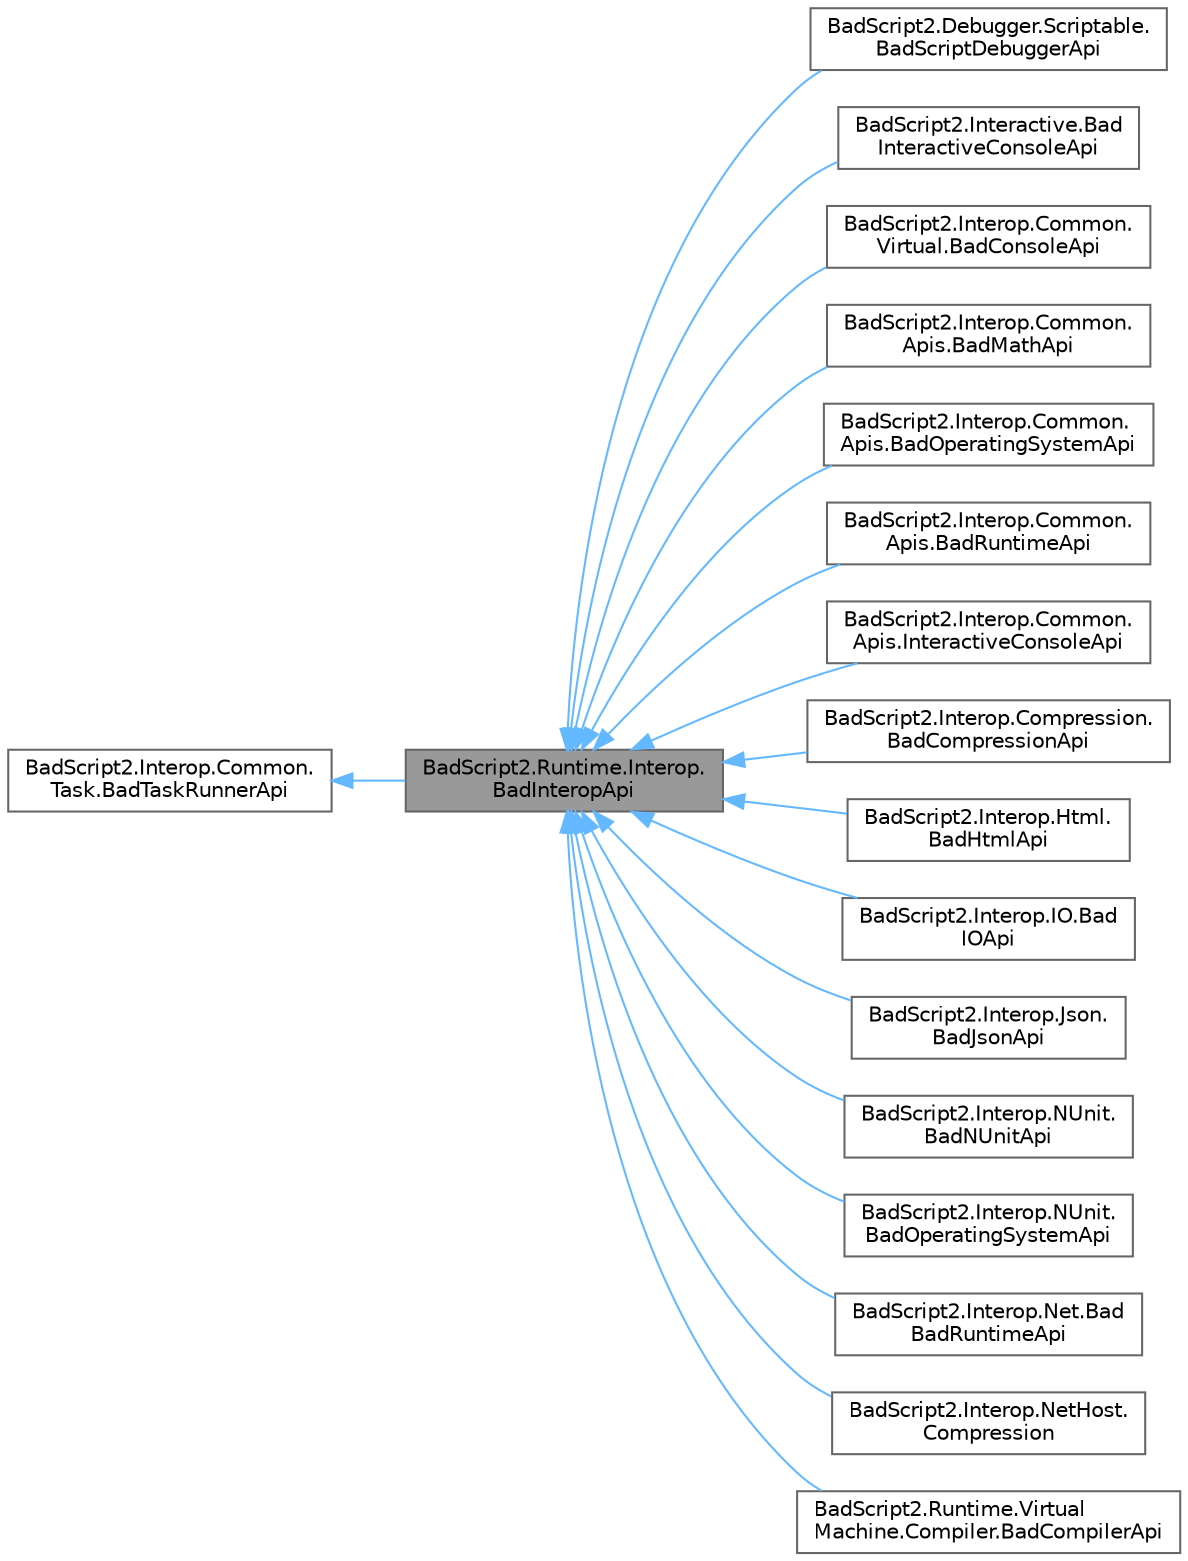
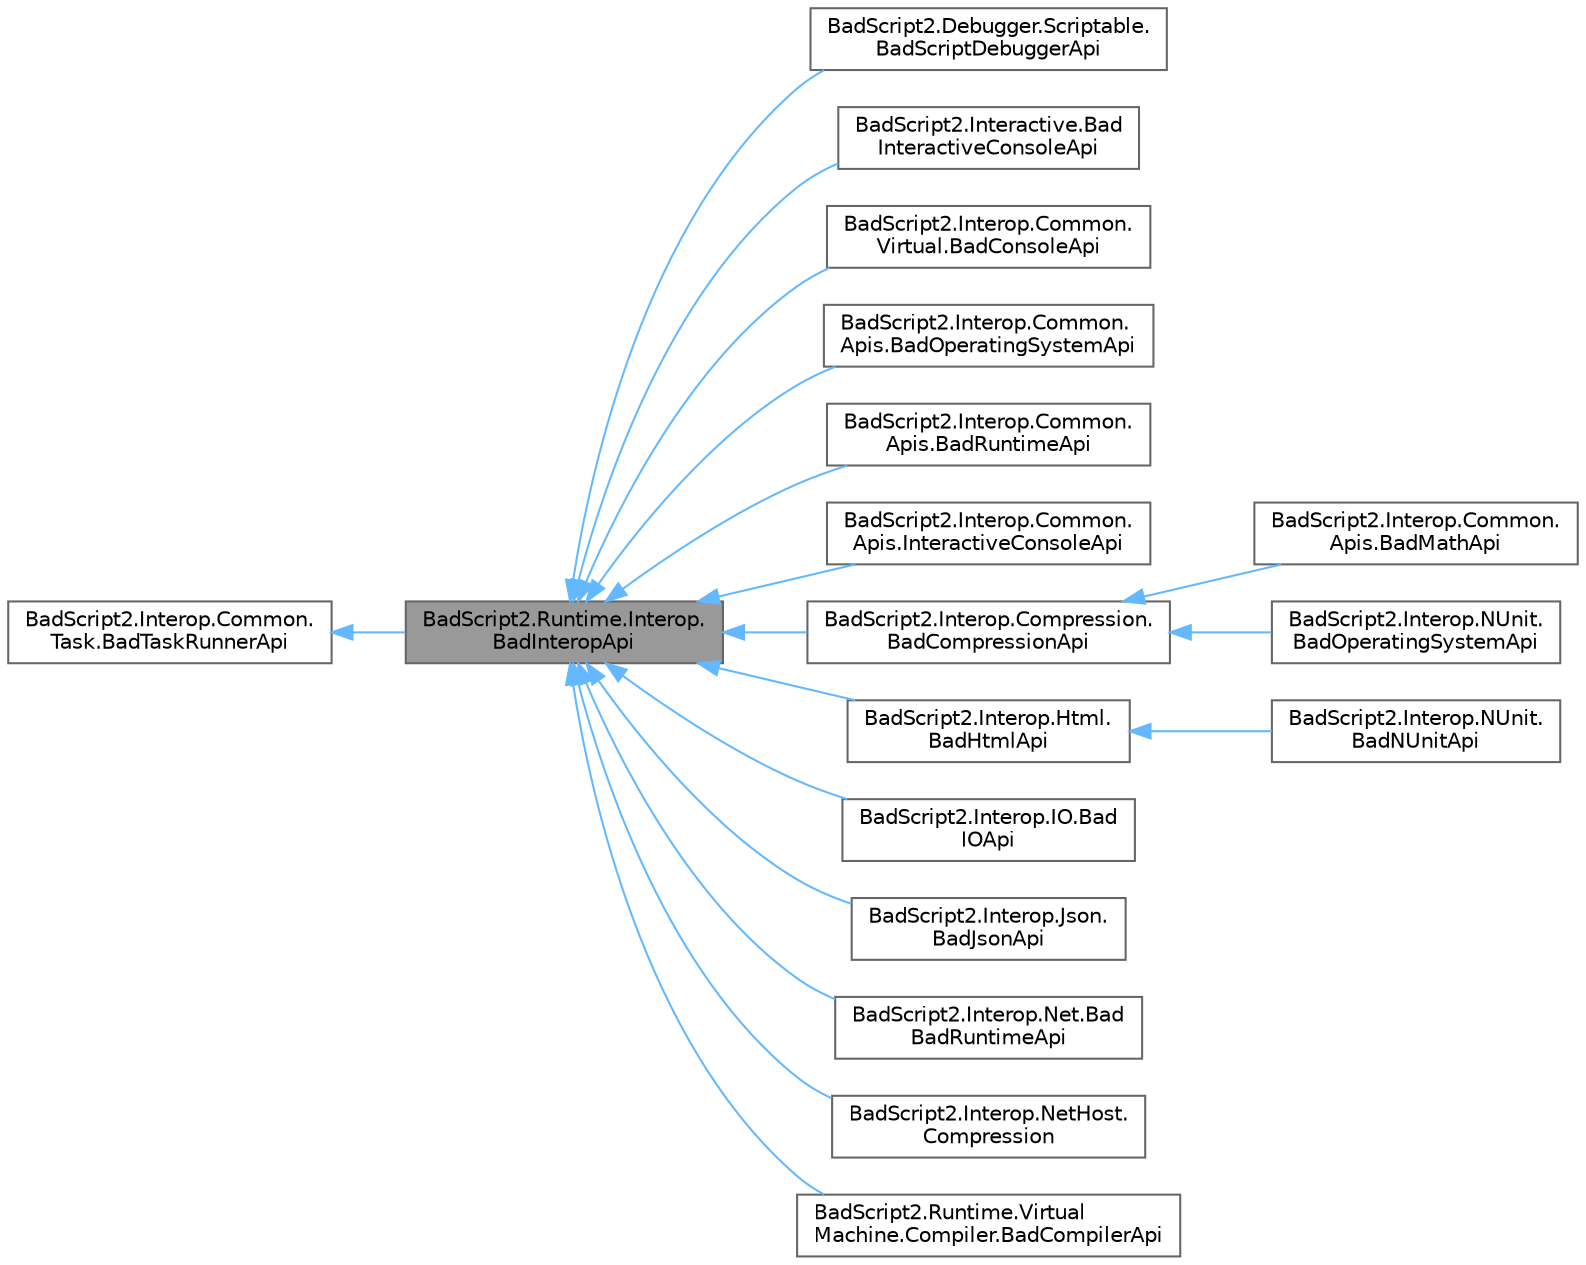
edge "BadScript2.Interop.Common. Apis.BadMathApi" -> "BadScript2.Runtime.Interop. BadInteropApi": now "BadScript2.Interop.Common. Apis.BadMathApi" -> "BadScript2.Interop.Compression. BadCompressionApi"
edge "BadScript2.Interop.NUnit. BadNUnitApi" -> "BadScript2.Runtime.Interop. BadInteropApi": now "BadScript2.Interop.NUnit. BadNUnitApi" -> "BadScript2.Interop.Html. BadHtmlApi"
edge "BadScript2.Interop.NUnit. BadOperatingSystemApi" -> "BadScript2.Runtime.Interop. BadInteropApi": now "BadScript2.Interop.NUnit. BadOperatingSystemApi" -> "BadScript2.Interop.Compression. BadCompressionApi"
